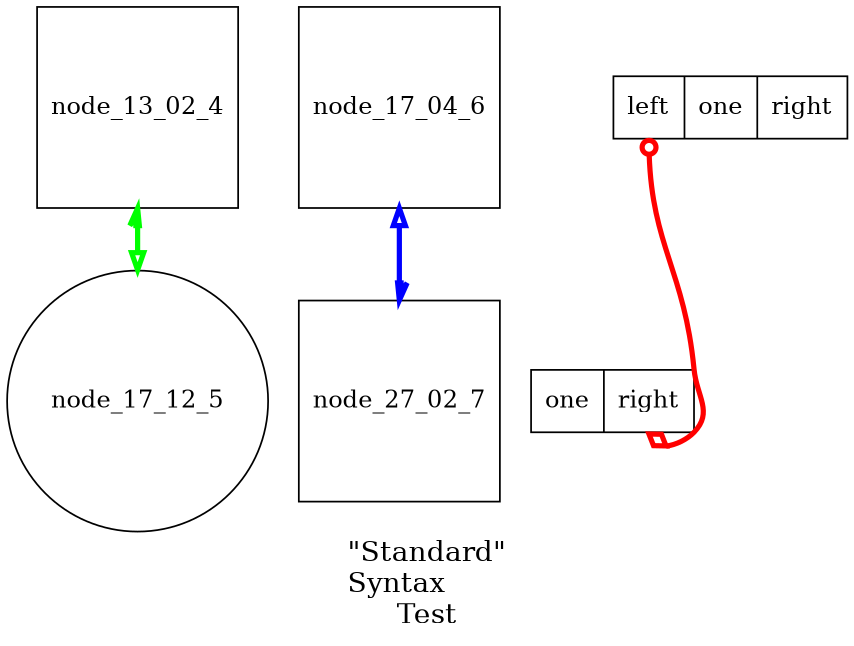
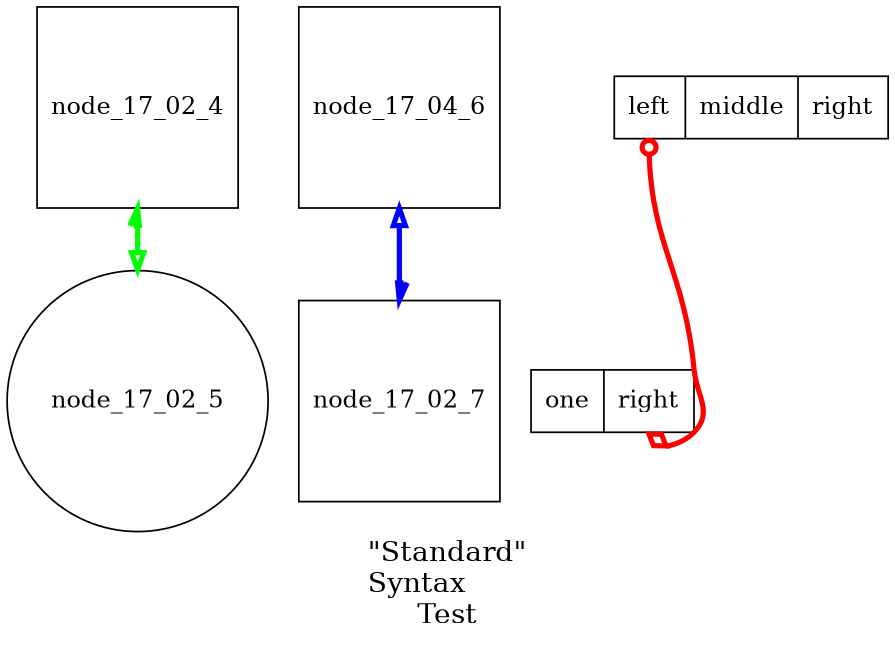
node "node_13_02_4": label "node_13_02_4" -> "node_17_02_4"
node "left": text "one" -> "middle"
node "node_17_12_5": label "node_17_12_5" -> "node_17_02_5"
node "node_27_02_7": label "node_27_02_7" -> "node_17_02_7"
